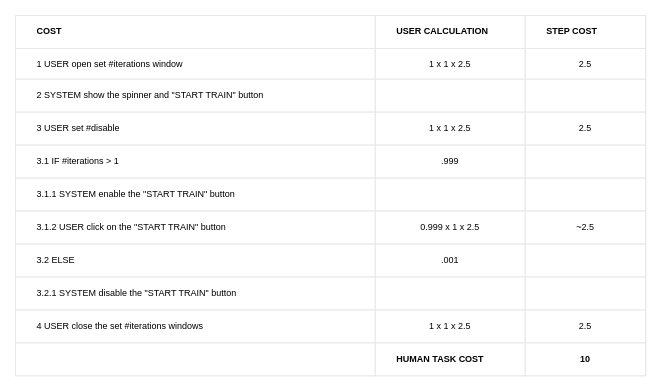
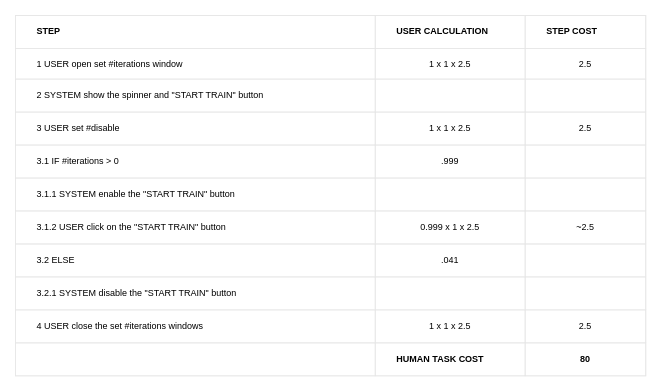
node "COST": label "COST" -> "STEP"
node "3.1 IF #iterations > 1": label "3.1 IF #iterations > 1" -> "3.1 IF #iterations > 0"
node ".001": label ".001" -> ".041"
node "10": label "10" -> "80"
